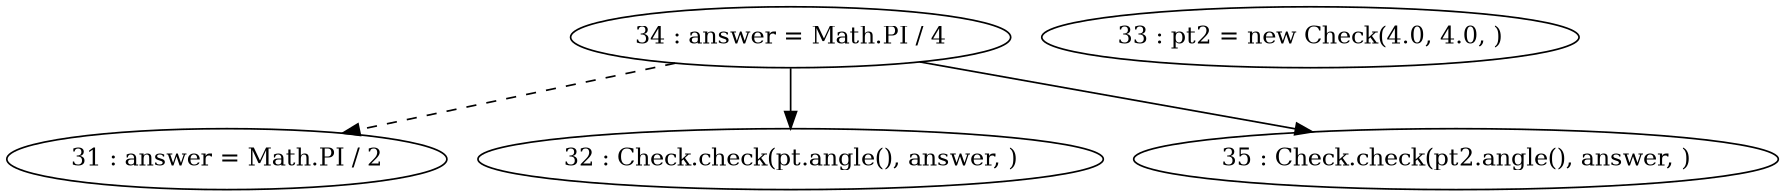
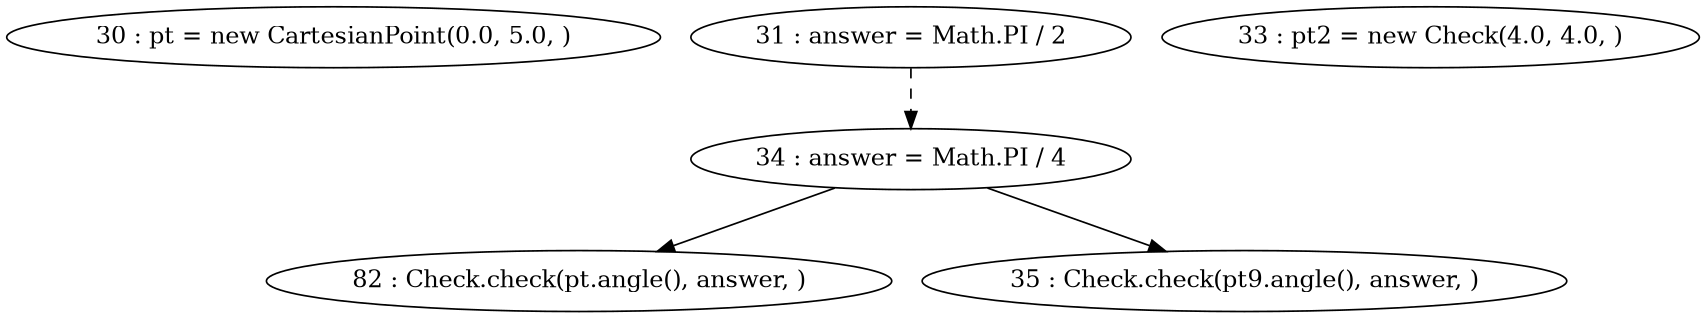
node "30 : pt = new CartesianPoint(0.0, 5.0, )": added
edge "34 : answer = Math.PI / 4" -> "31 : answer = Math.PI / 2": reversed
node "32 : Check.check(pt.angle(), answer, )": label "32 : Check.check(pt.angle(), answer, )" -> "82 : Check.check(pt.angle(), answer, )"
node "35 : Check.check(pt2.angle(), answer, )": label "35 : Check.check(pt2.angle(), answer, )" -> "35 : Check.check(pt9.angle(), answer, )"
